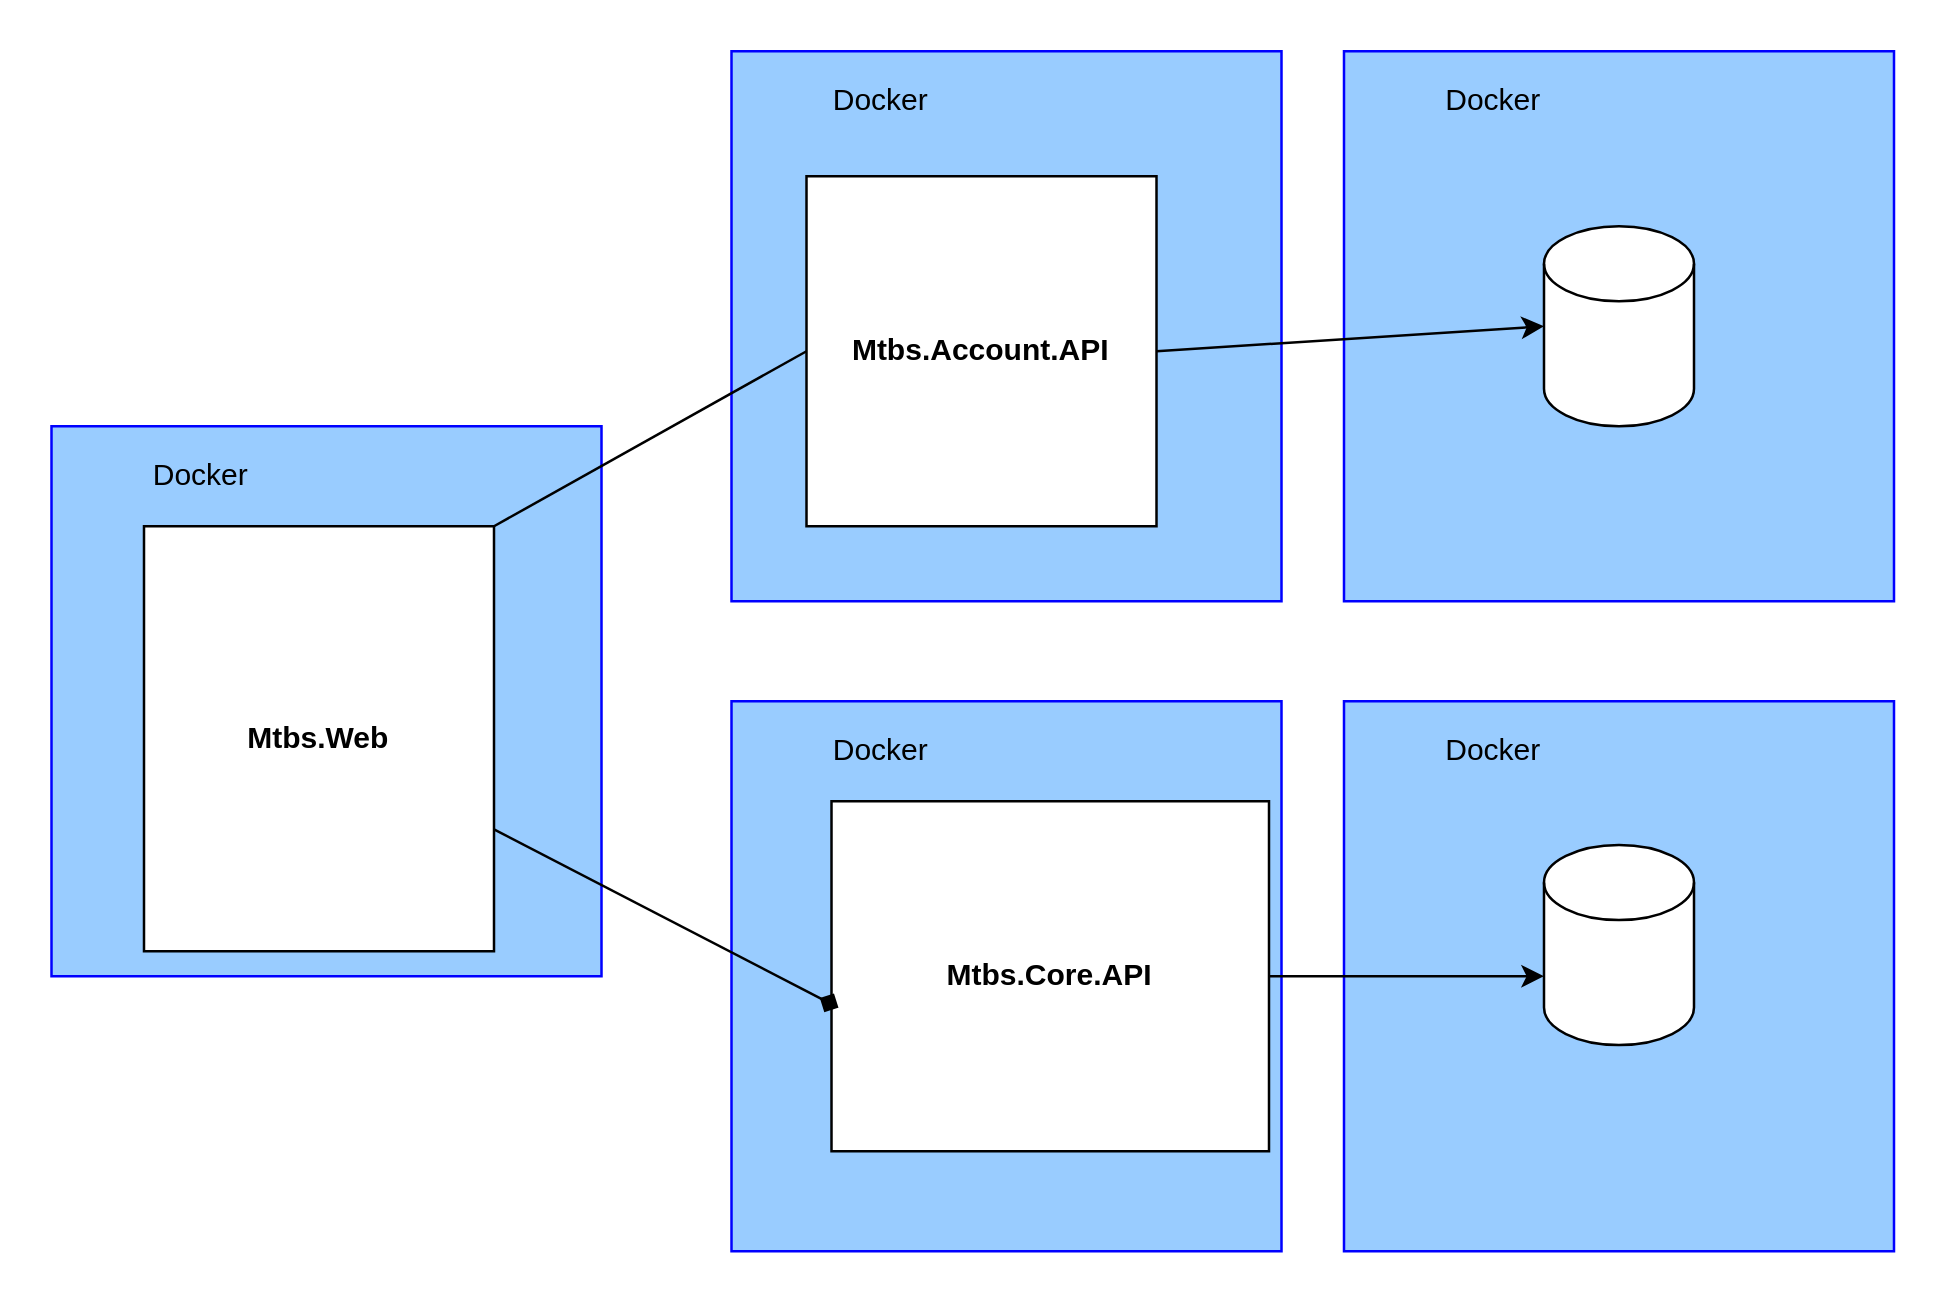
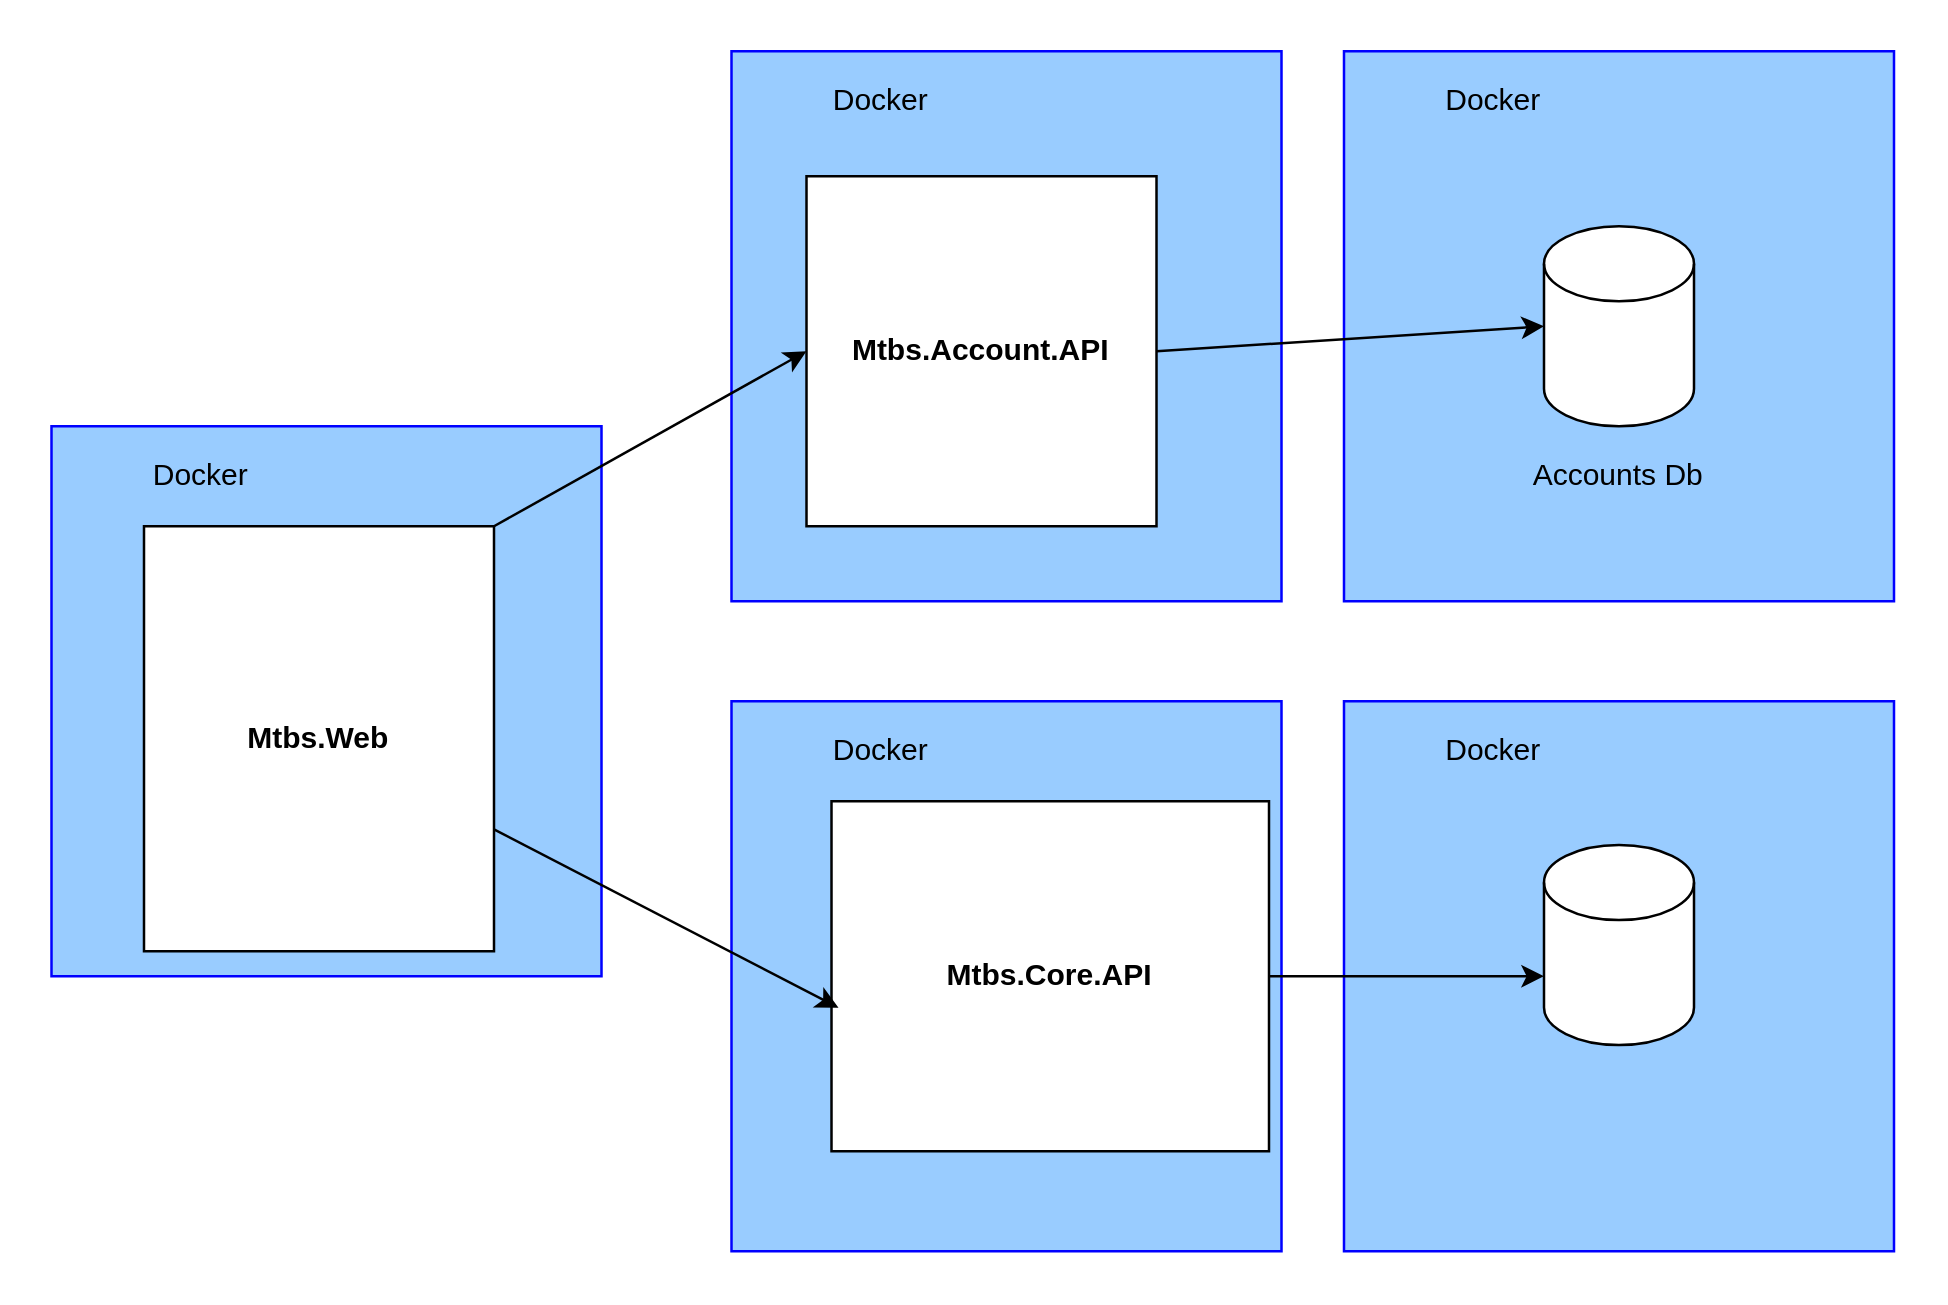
edge "Mtbs.Account.API" -- "Mtbs.Web": arrowhead none -> classic
node "Accounts Db": added
edge "Mtbs.Web" -> "Mtbs.Core.API": arrowhead diamond -> classic
